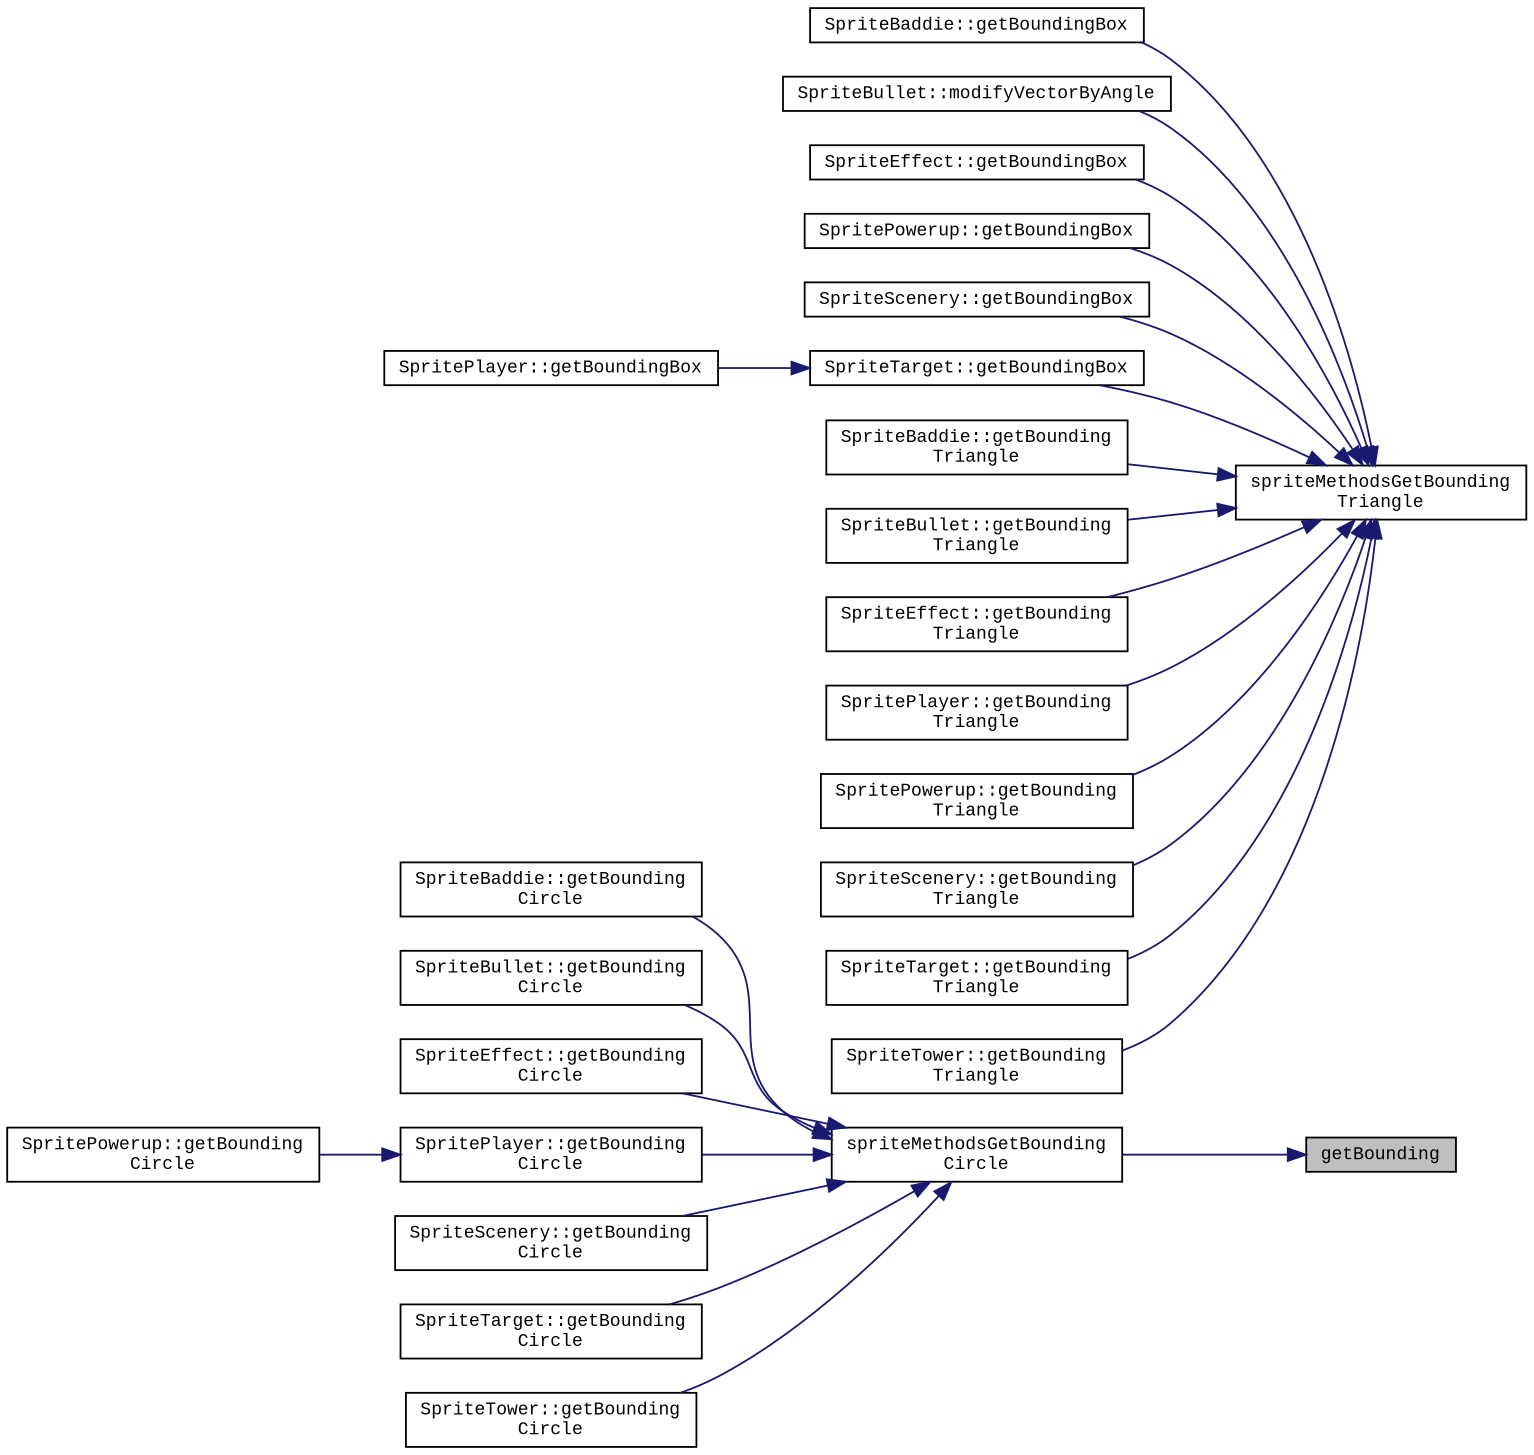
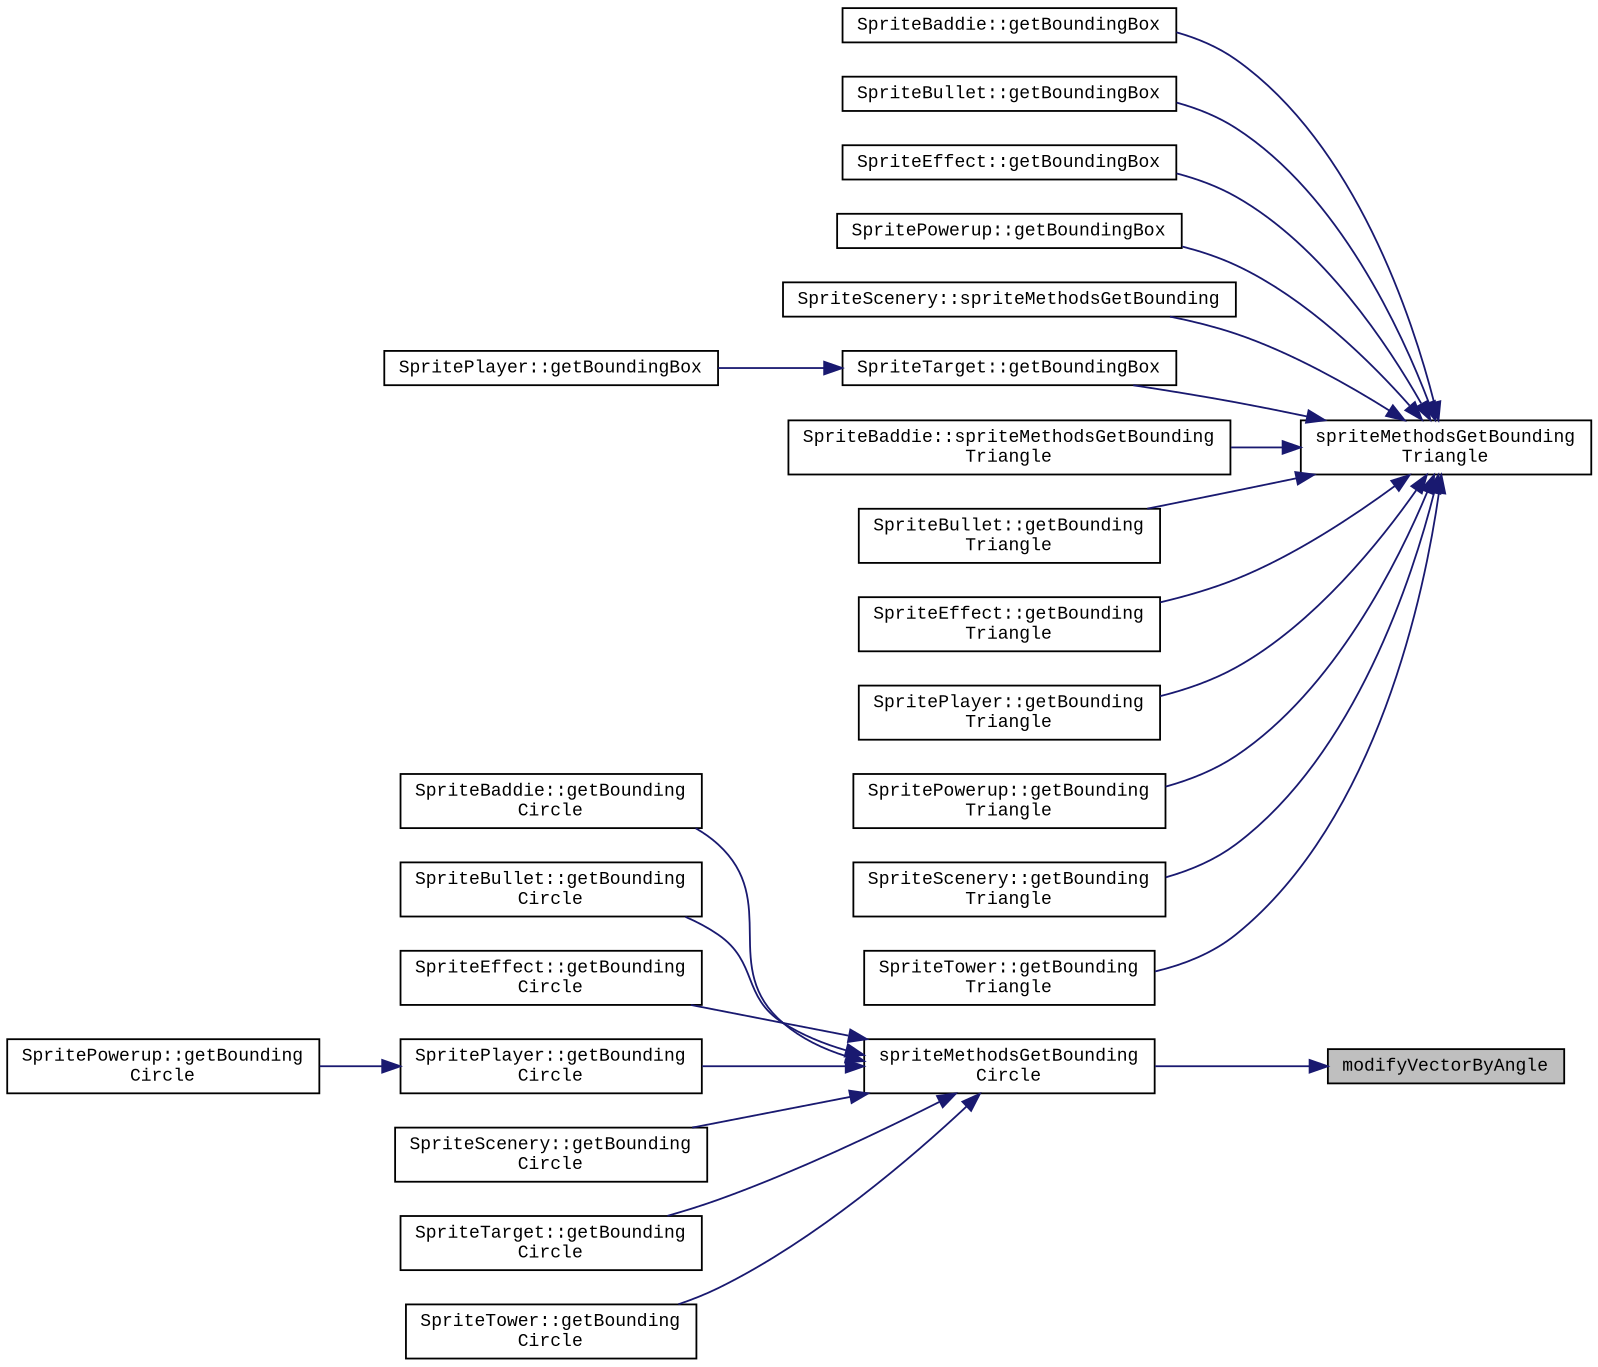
node "SpriteBullet::modifyVectorByAngle": label "SpriteBullet::modifyVectorByAngle" -> "SpriteBullet::getBoundingBox"
node "SpriteScenery::getBoundingBox": label "SpriteScenery::getBoundingBox" -> "SpriteScenery::spriteMethodsGetBounding"
node "SpriteBaddie::getBounding Triangle": label "SpriteBaddie::getBounding Triangle" -> "SpriteBaddie::spriteMethodsGetBounding Triangle"
node "SpriteTarget::getBounding Triangle": removed
node "getBounding": label "getBounding" -> "modifyVectorByAngle"
